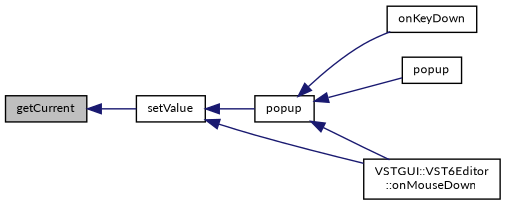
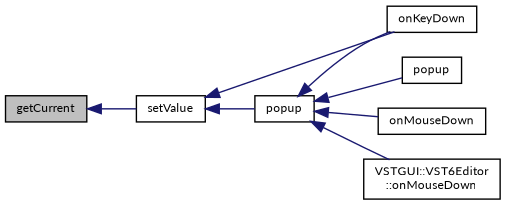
node "onMouseDown": added
edge "VSTGUI::VST6Editor ::onMouseDown" -> "setValue": now "onKeyDown" -> "setValue"
